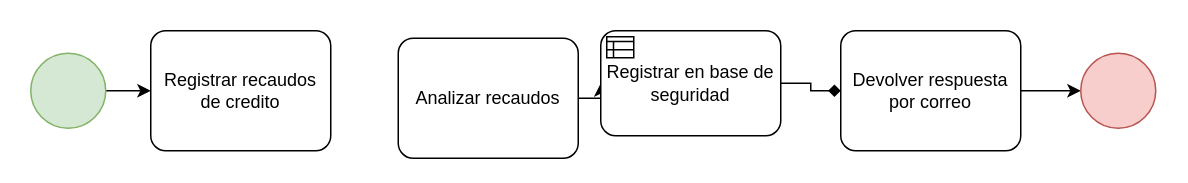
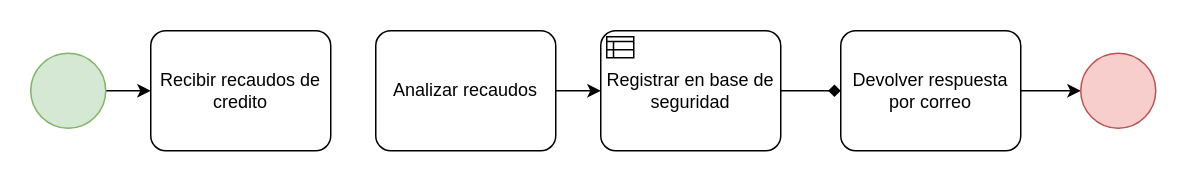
node "Registrar en base de seguridad": size 180x105 -> 180x120
node "Registrar recaudos de credito": label "Registrar recaudos de credito" -> "Recibir recaudos de credito"
node "Analizar recaudos": moved (488, 98) -> (466, 91)
